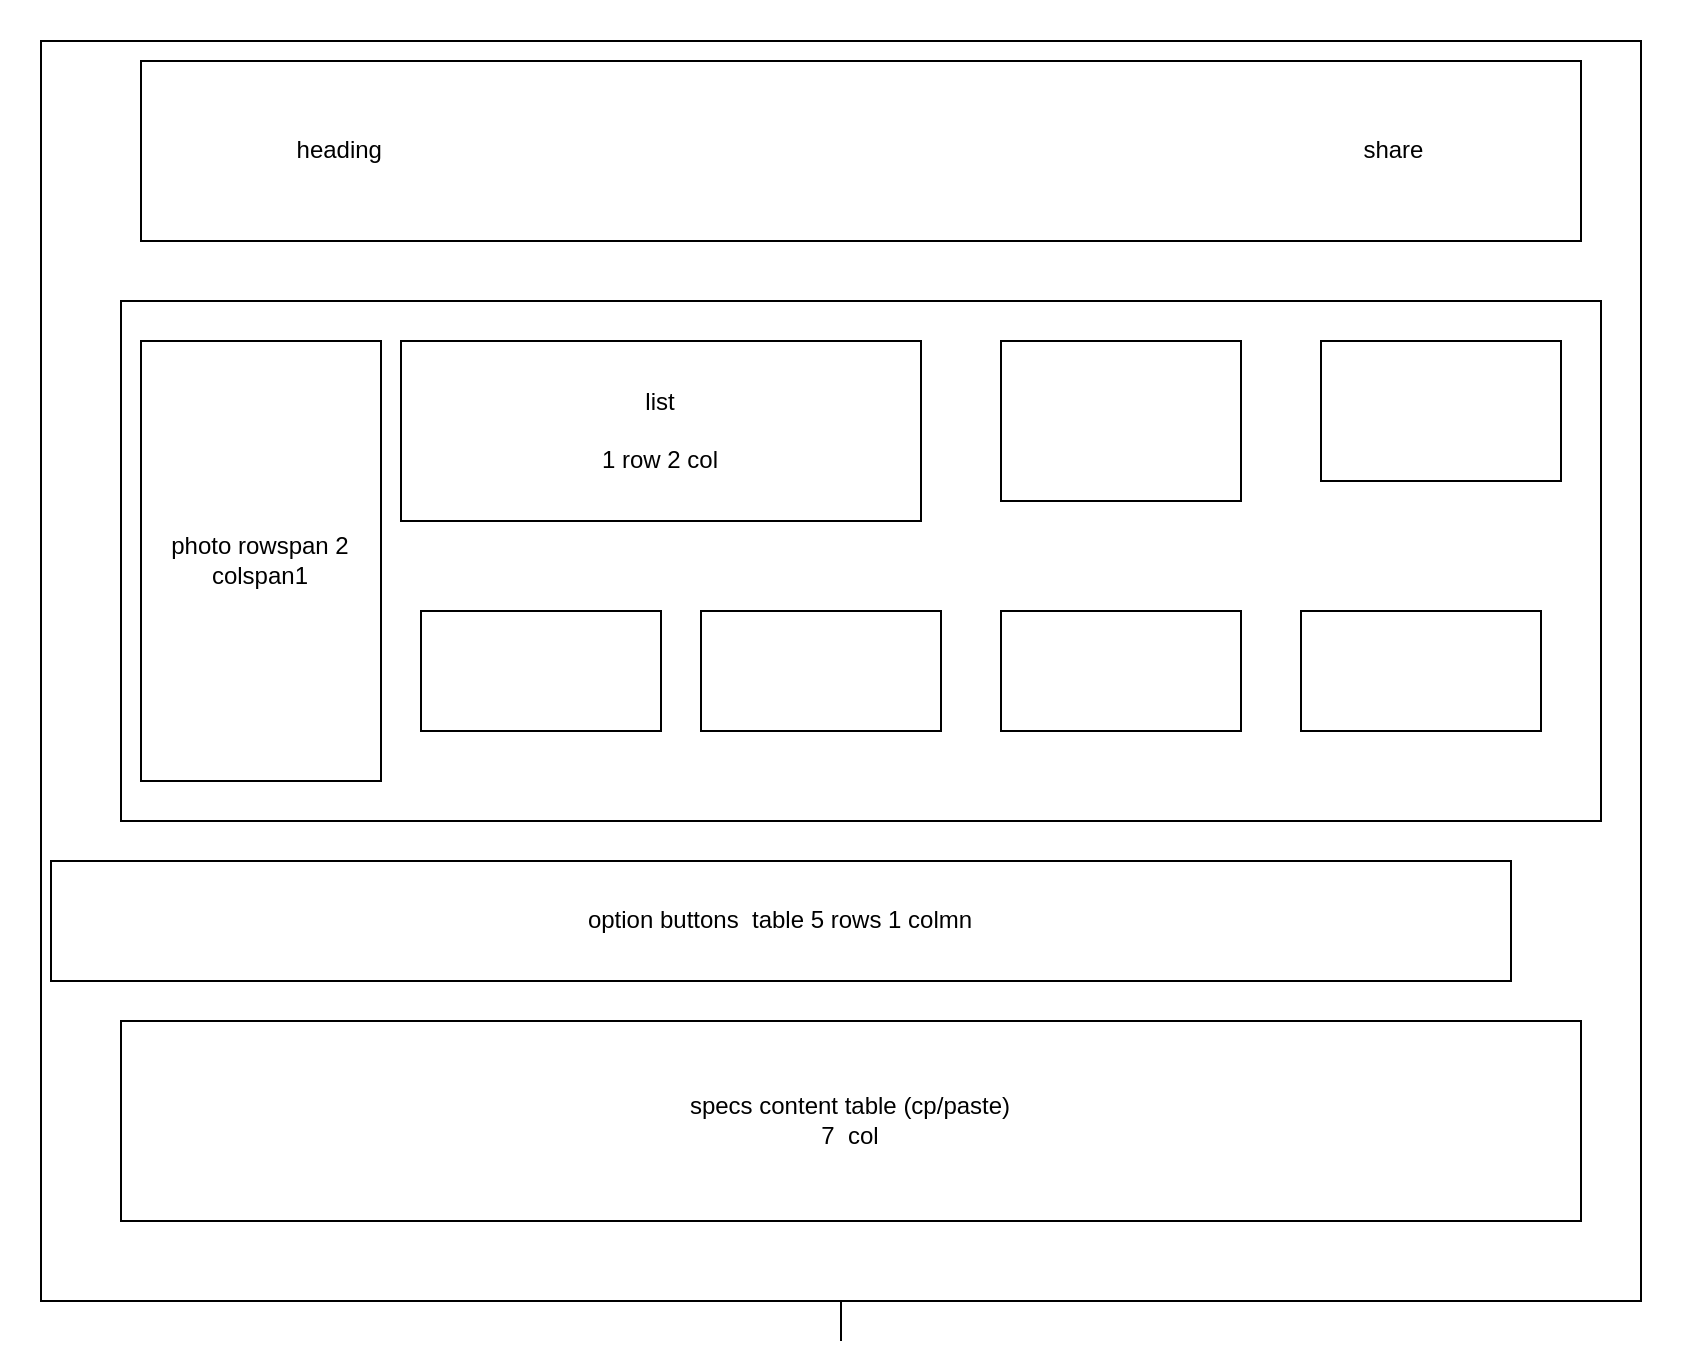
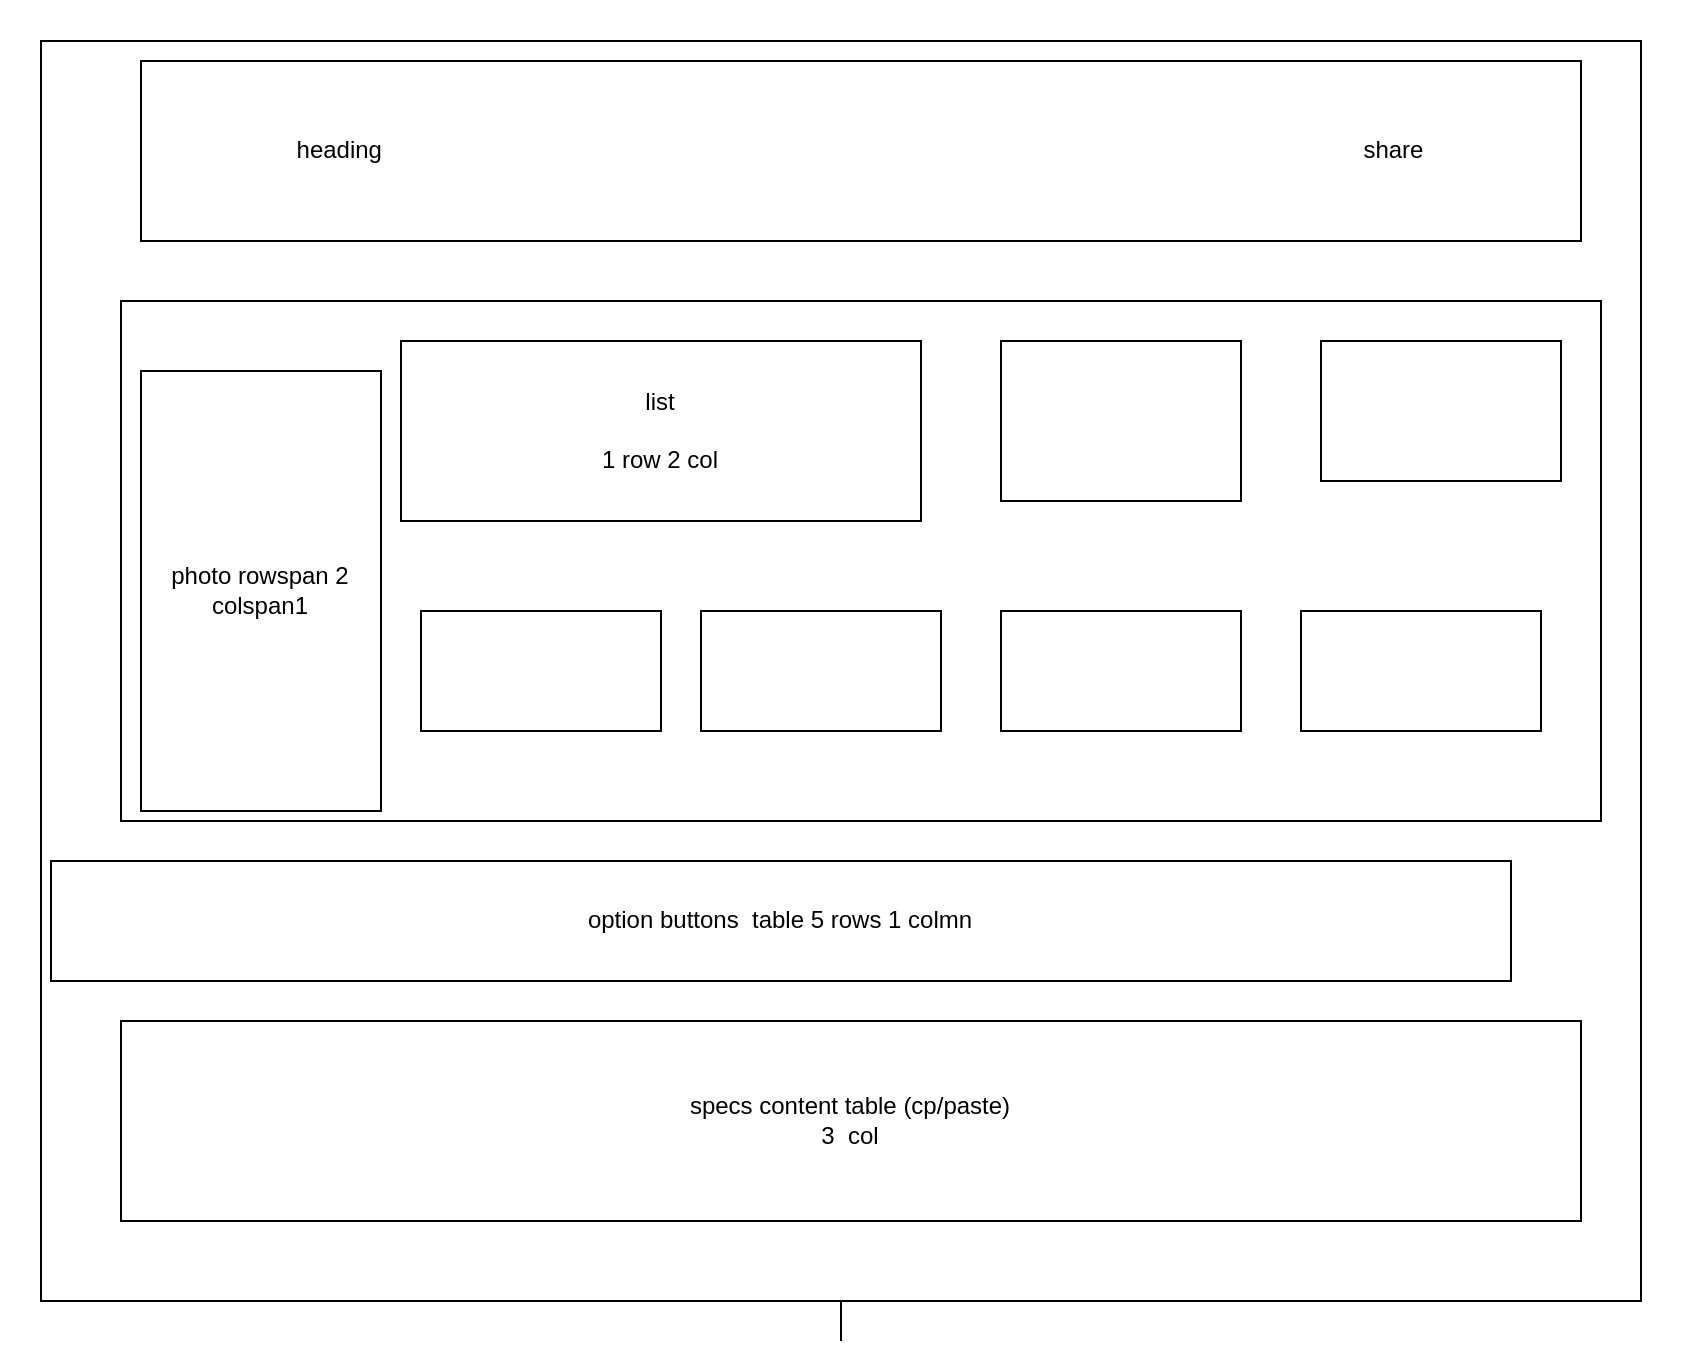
node "photo rowspan 2 colspan1": moved (261, 561) -> (261, 591)
node "specs content table (cp/paste) 7 col": label "specs content table (cp/paste) 7 col" -> "specs content table (cp/paste) 3 col"
